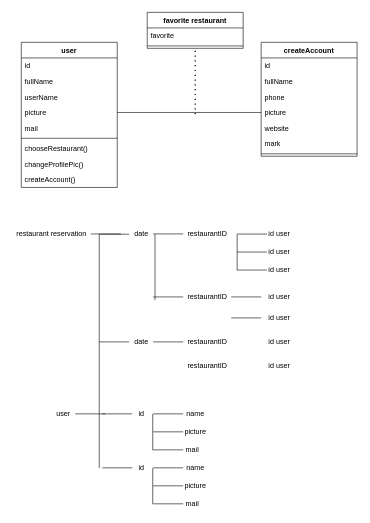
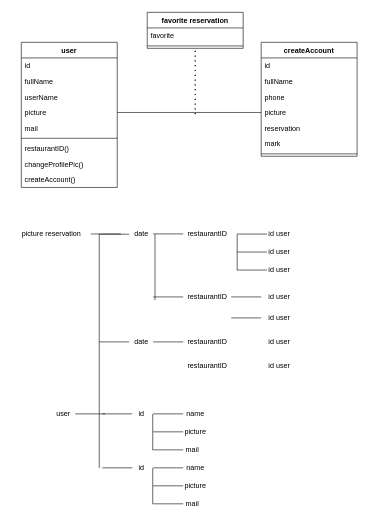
node "favorite restaurant": label "favorite restaurant" -> "favorite reservation"
node "website": label "website" -> "reservation"
node "chooseRestaurant()": label "chooseRestaurant()" -> "restaurantID()"
node "restaurant reservation": label "restaurant reservation" -> "picture reservation"
